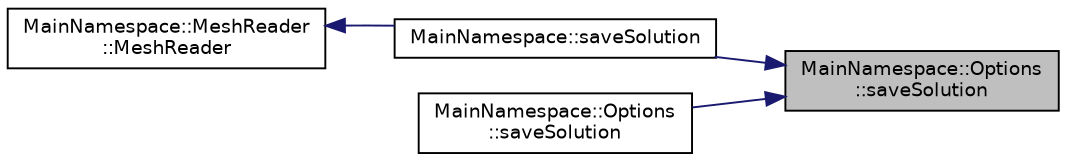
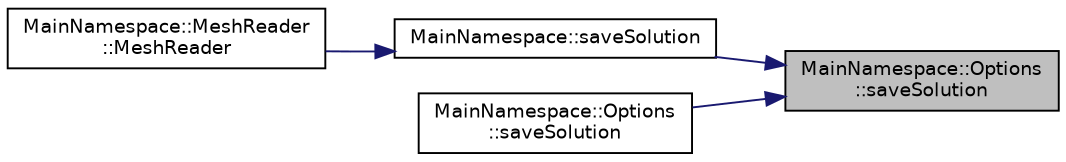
edge "MainNamespace::saveSolution" -> "MainNamespace::MeshReader ::MeshReader": reversed
